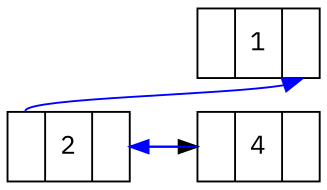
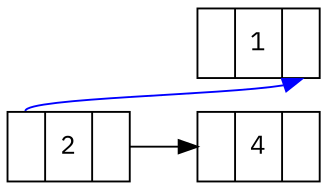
edge "4" -> "2": removed
